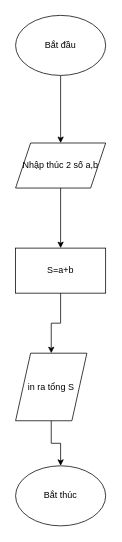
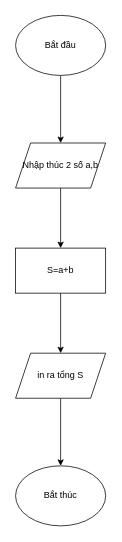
node "in ra tổng S": size 71x68 -> 90x45
